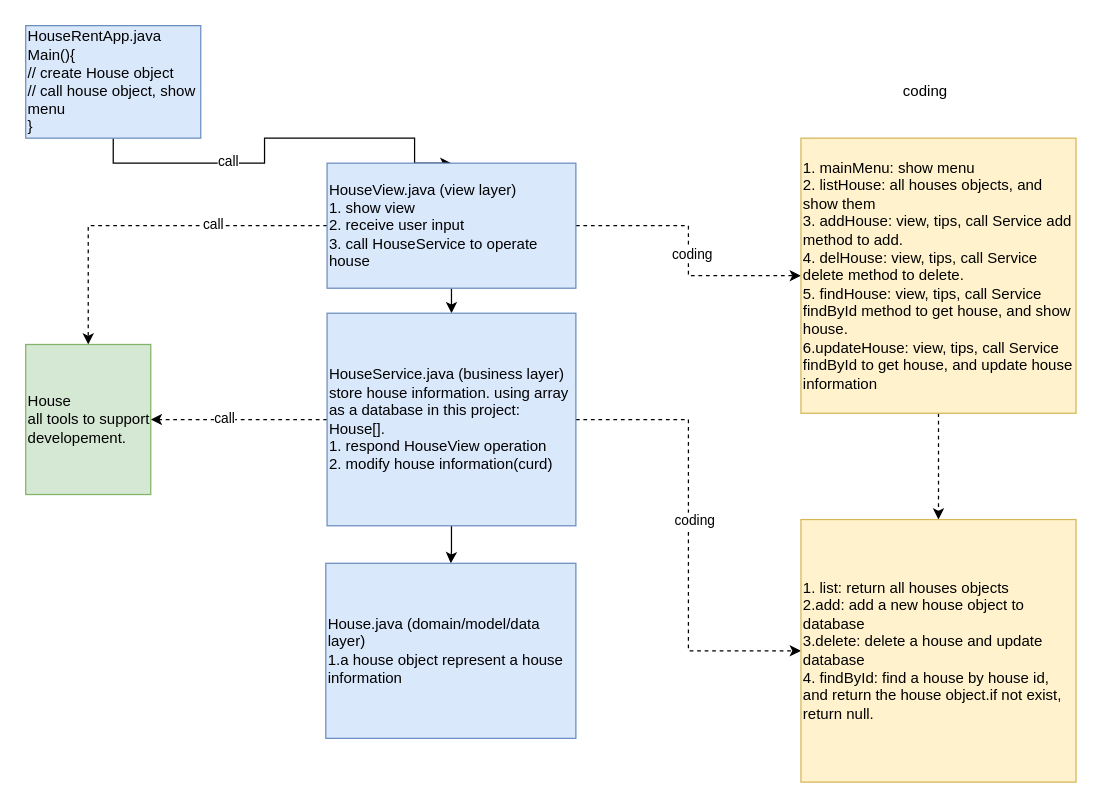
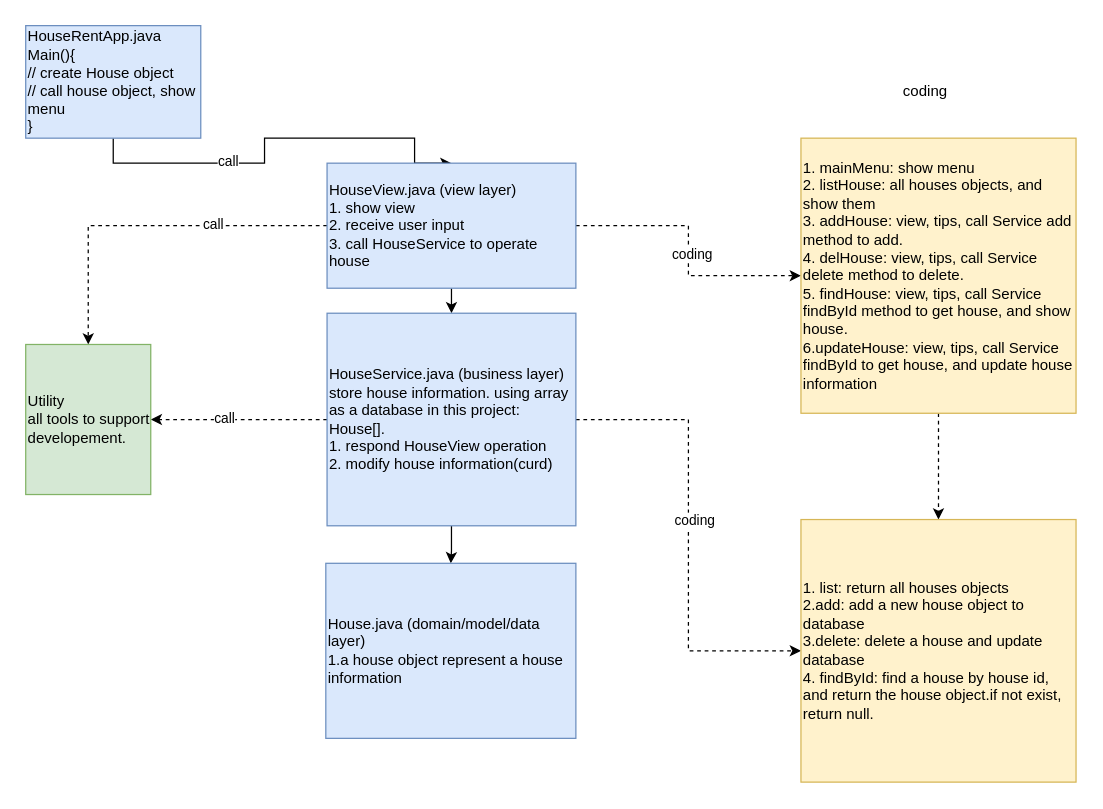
node "House all tools to support developement.": label "House all tools to support developement." -> "Utility all tools to support developement."
